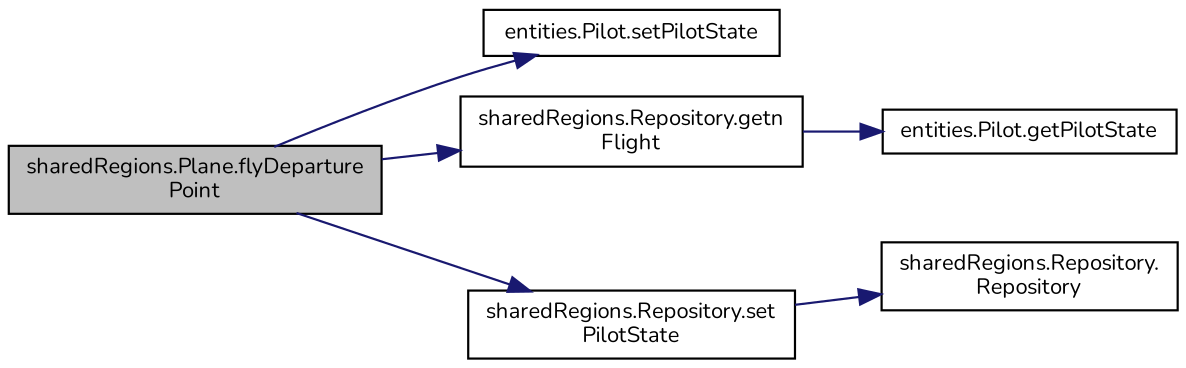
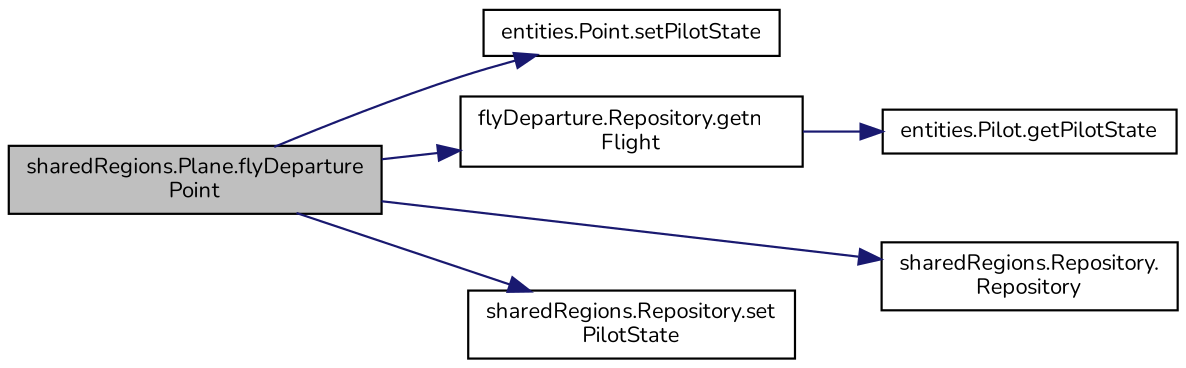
node "entities.Pilot.setPilotState": label "entities.Pilot.setPilotState" -> "entities.Point.setPilotState"
node "sharedRegions.Repository.getn Flight": label "sharedRegions.Repository.getn Flight" -> "flyDeparture.Repository.getn Flight"
edge "sharedRegions.Repository.set PilotState" -> "sharedRegions.Repository. Repository": now "sharedRegions.Plane.flyDeparture Point" -> "sharedRegions.Repository. Repository"
